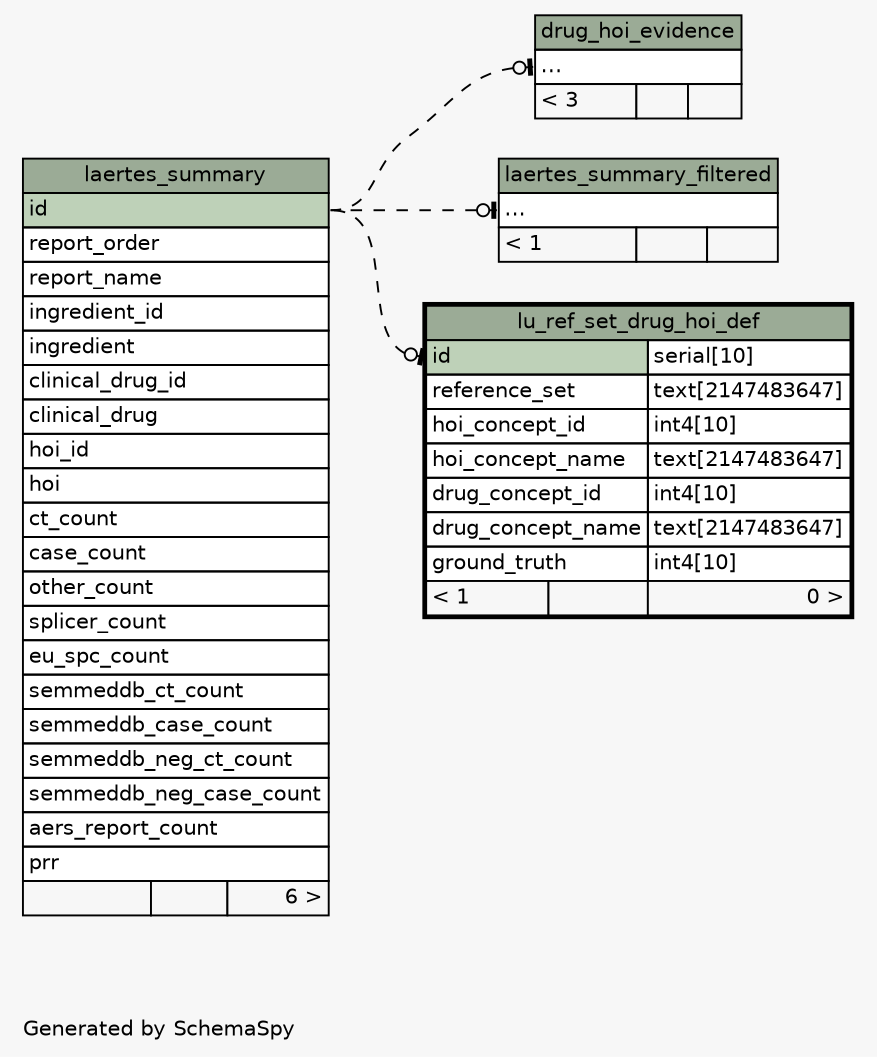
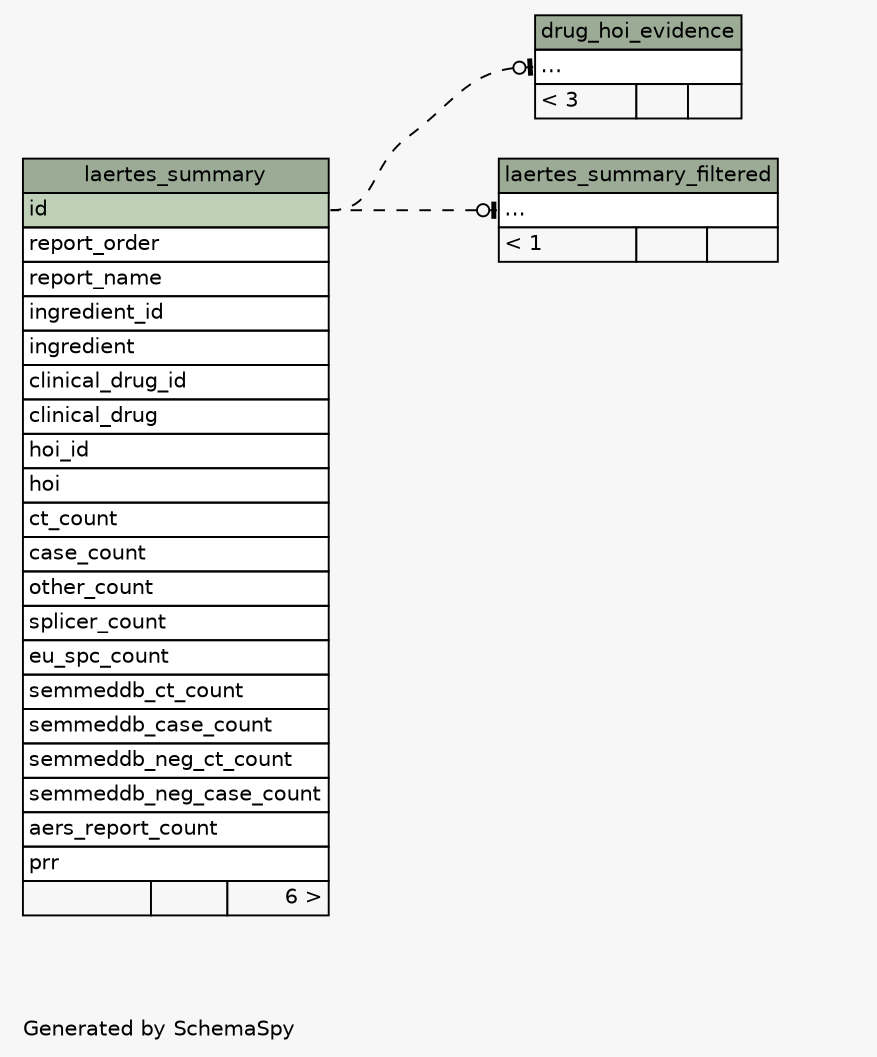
node "lu_ref_set_drug_hoi_def": removed
